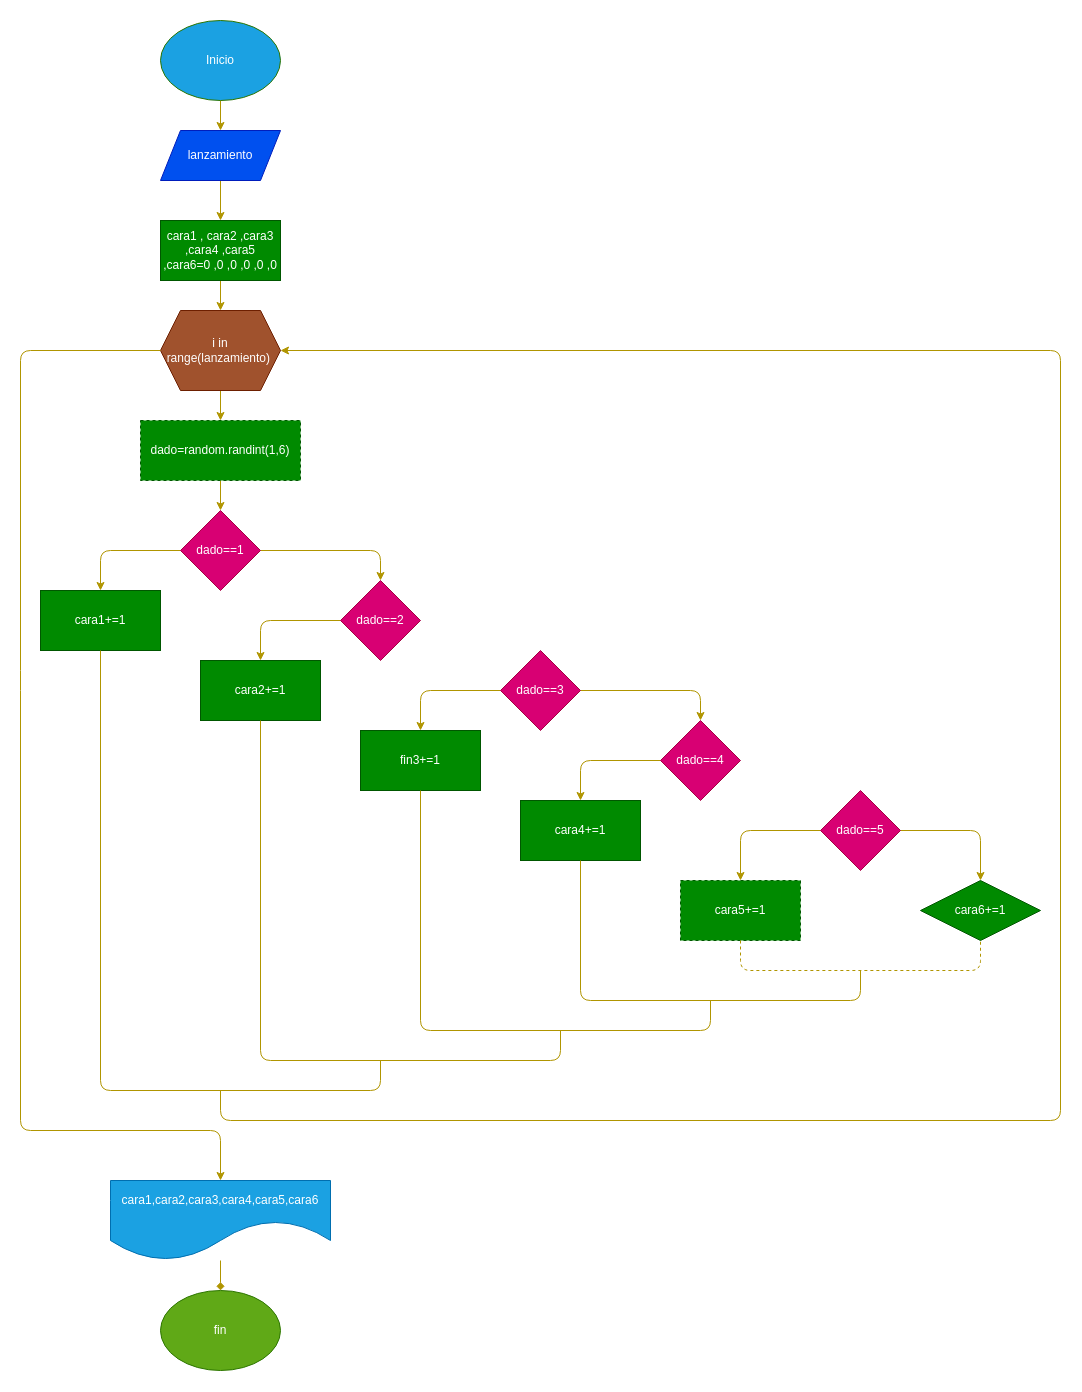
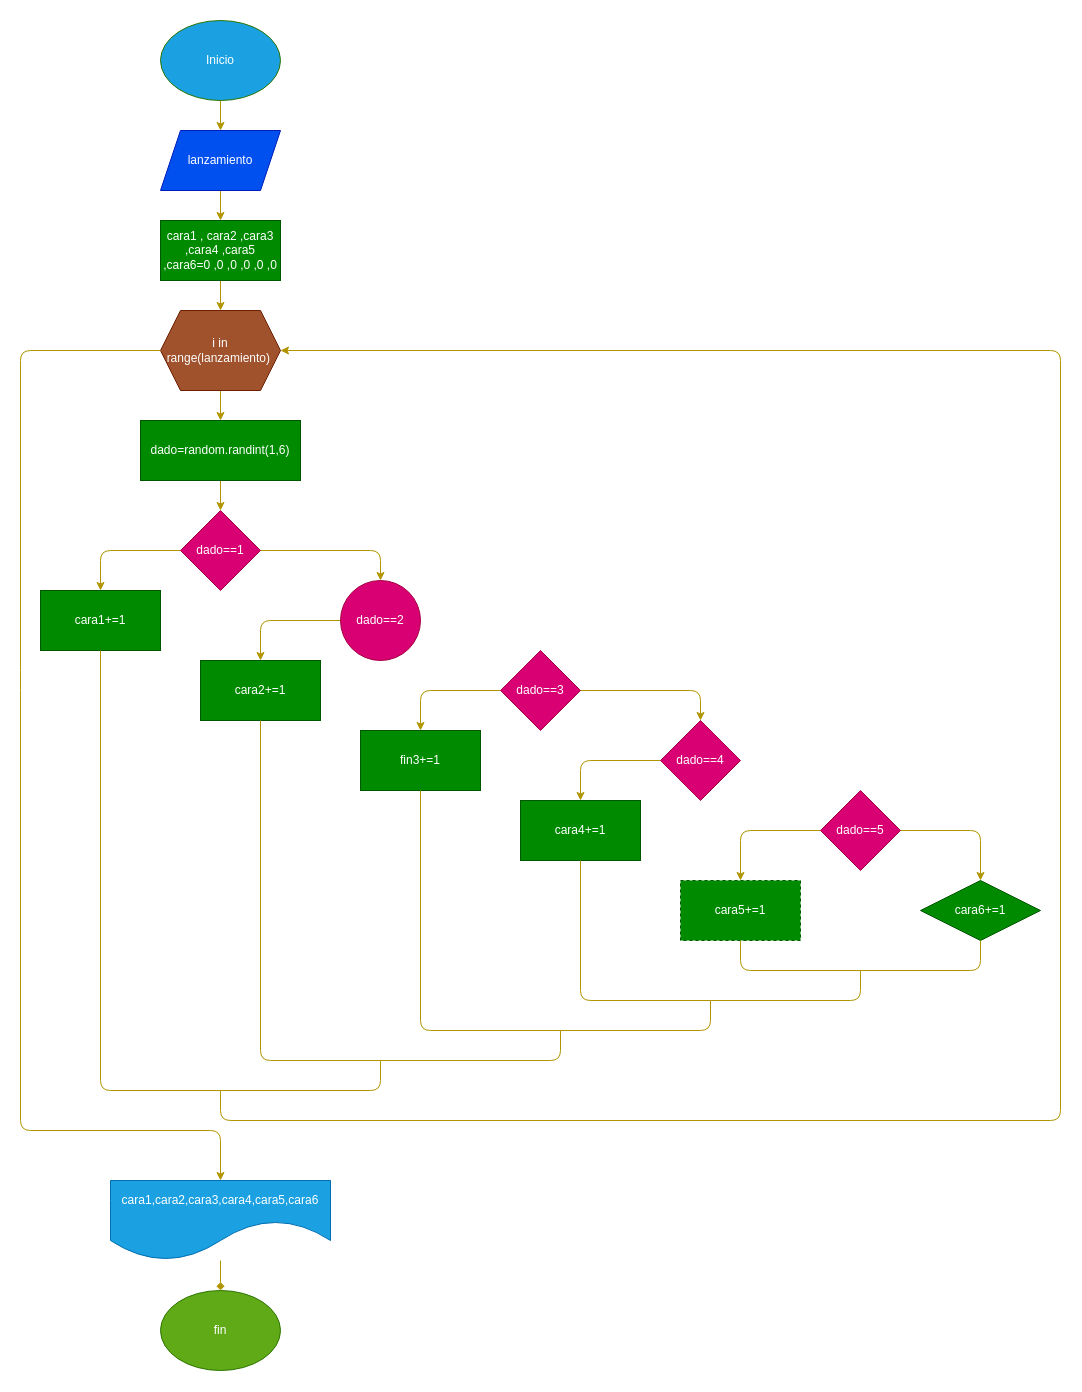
node "lanzamiento": size 120x50 -> 120x60
node "dado=random.randint(1,6)": style dashed -> solid
node "dado==2": shape diamond -> ellipse
edge "cara5+=1" -- "cara6+=1": style dashed -> solid
